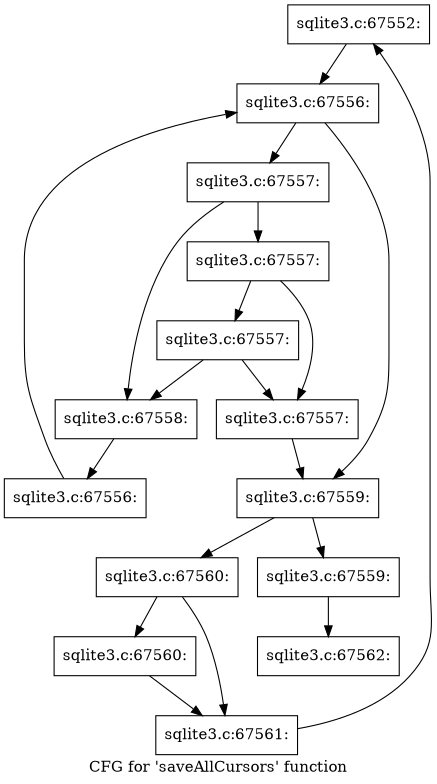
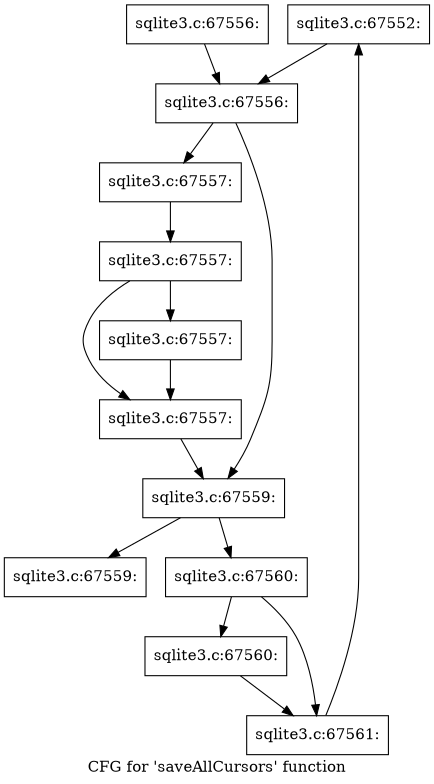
node "sqlite3.c:67558:": removed
node "sqlite3.c:67562:": removed
